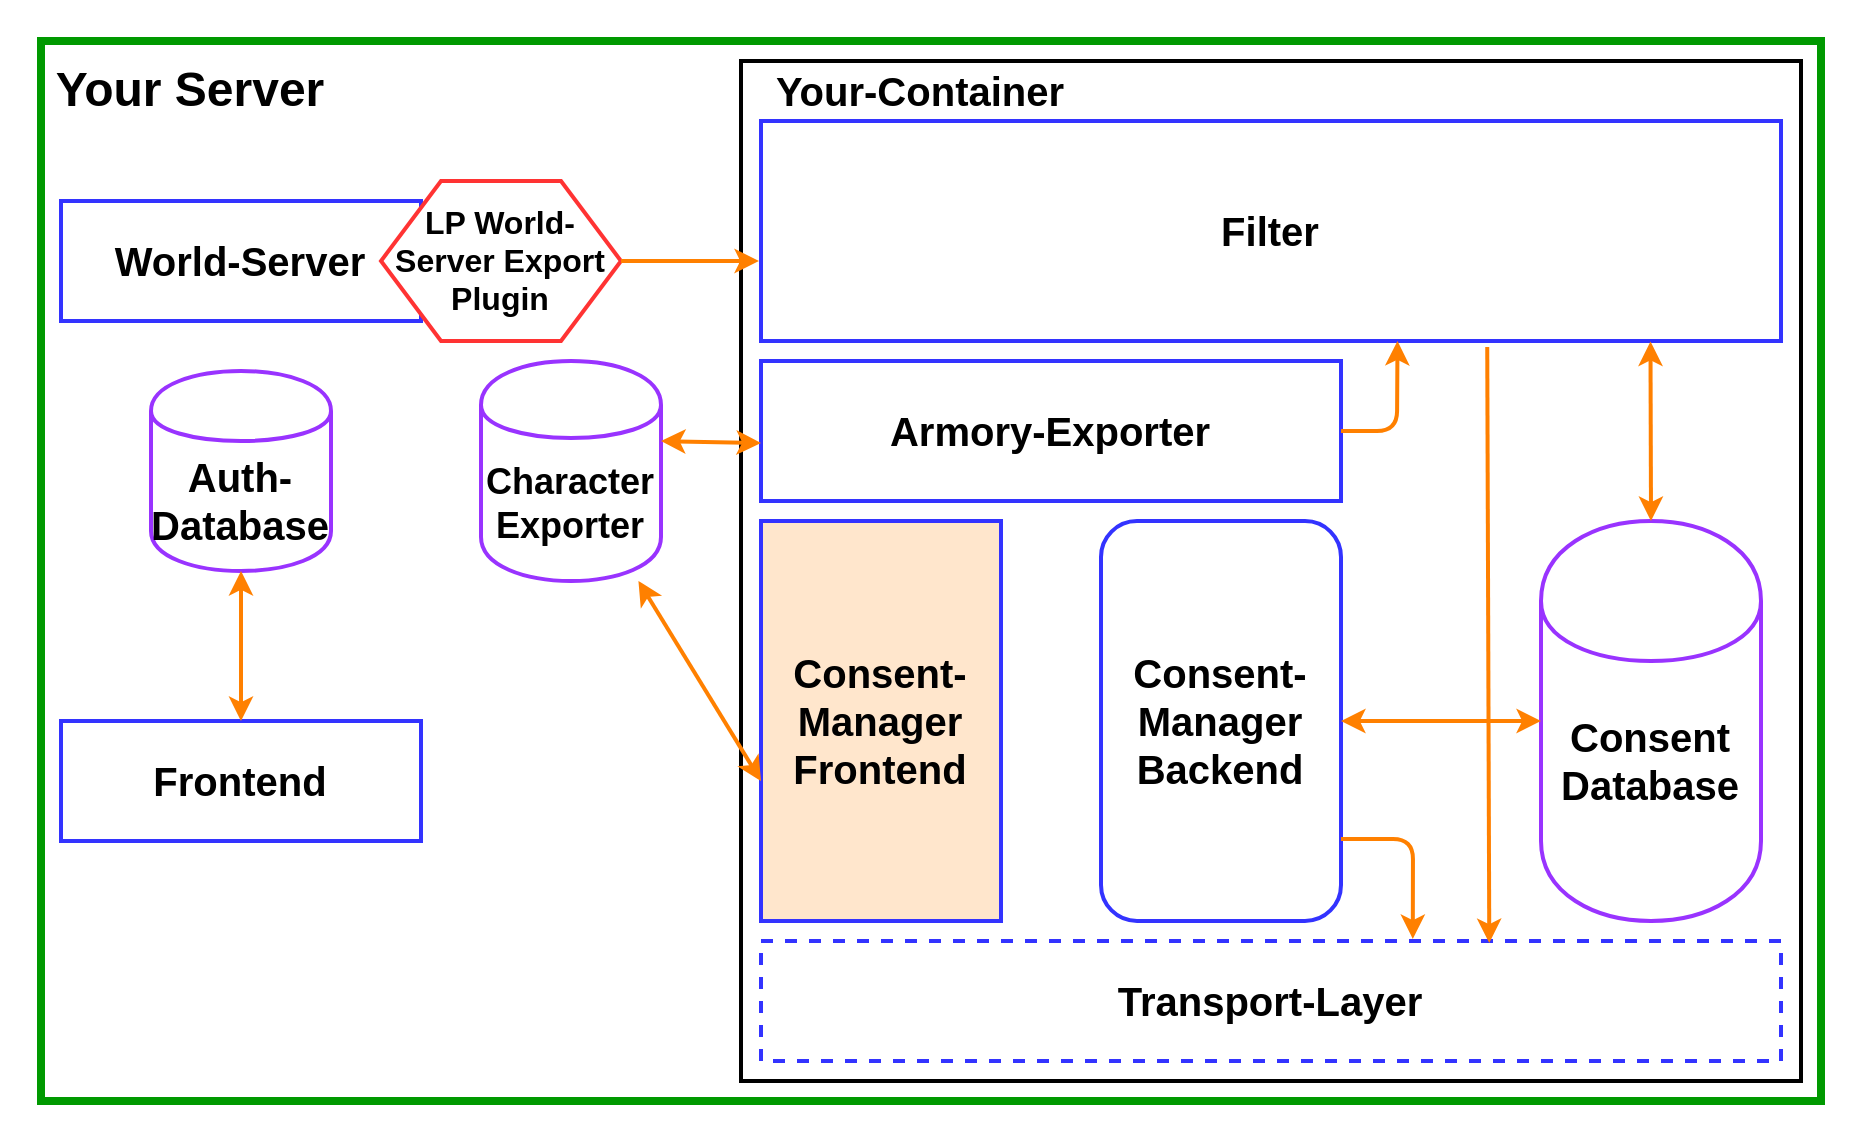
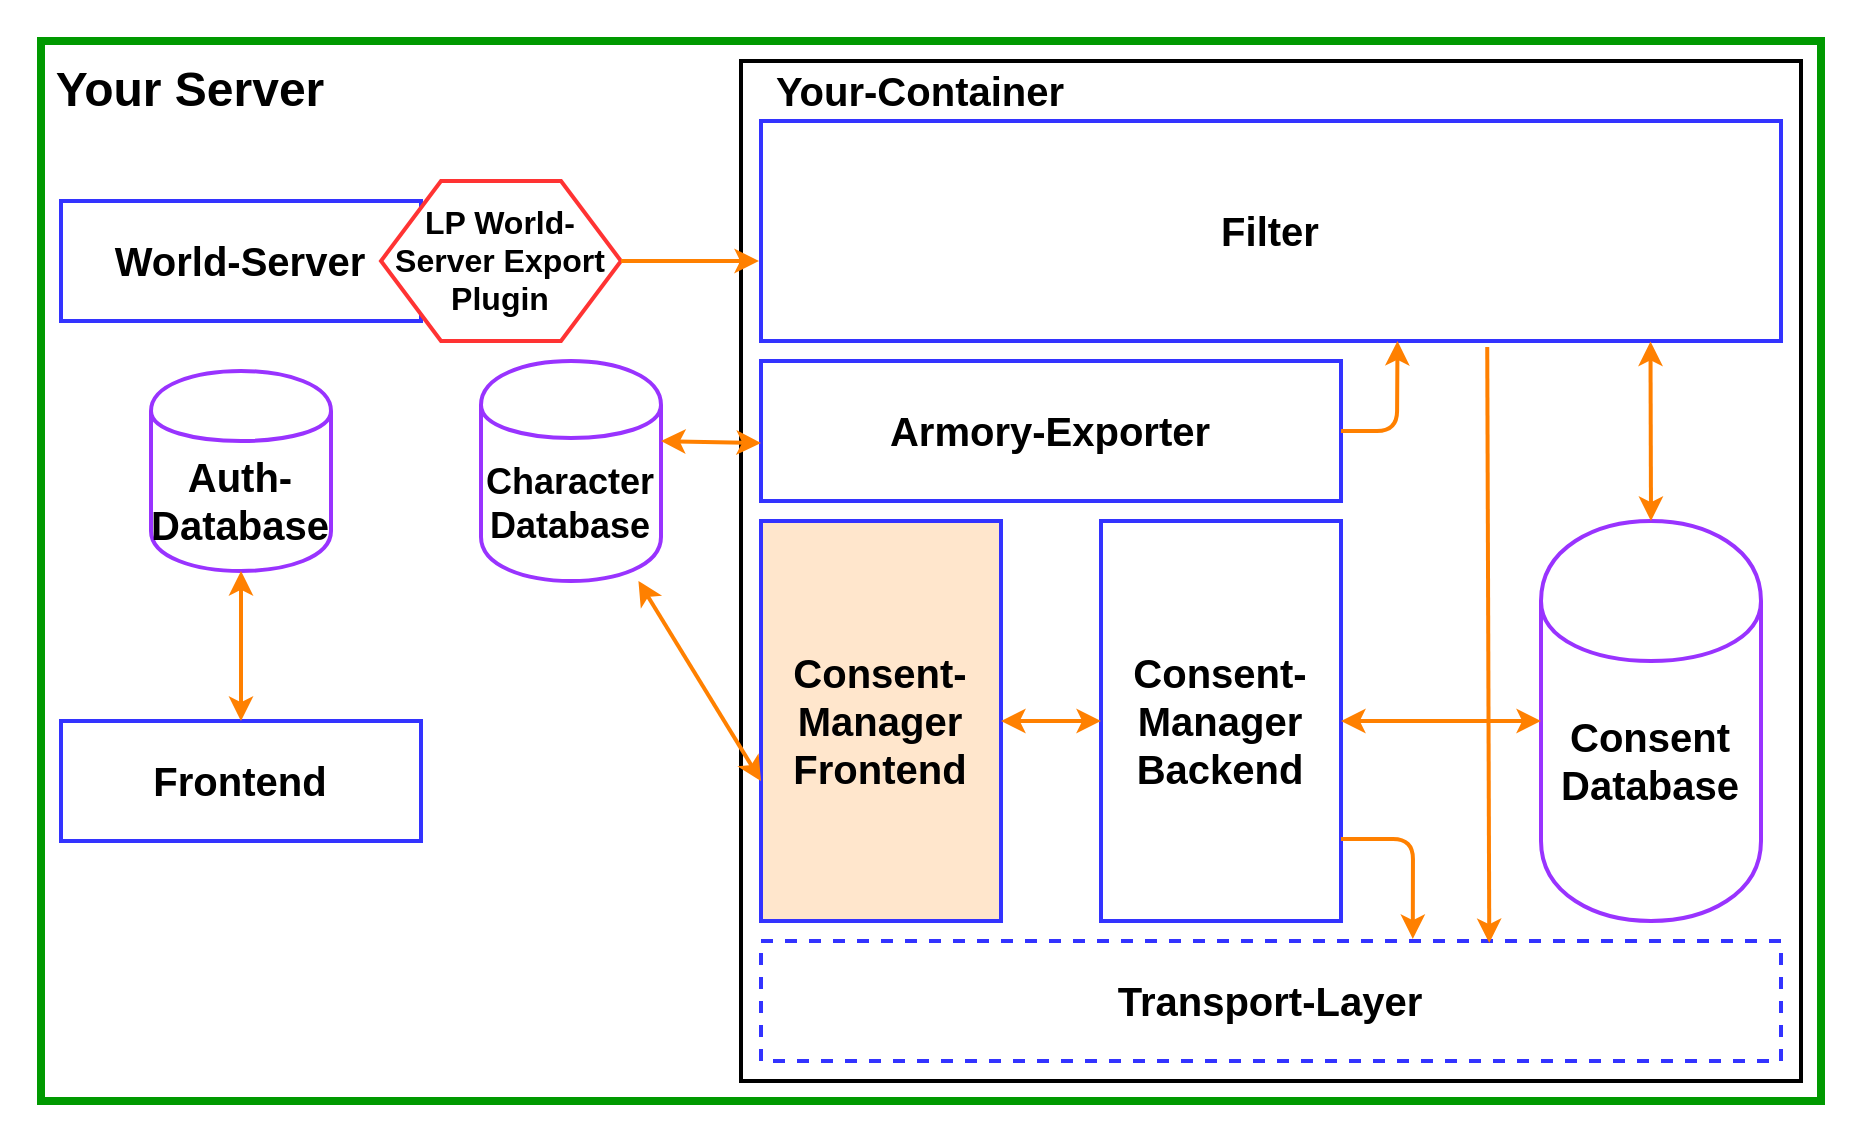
node "Character Exporter": label "Character Exporter" -> "Character Database"
edge "Consent-Manager Frontend" -- "Consent-Manager Backend": added
node "Consent-Manager Backend": shape rounded rectangle -> rectangle
